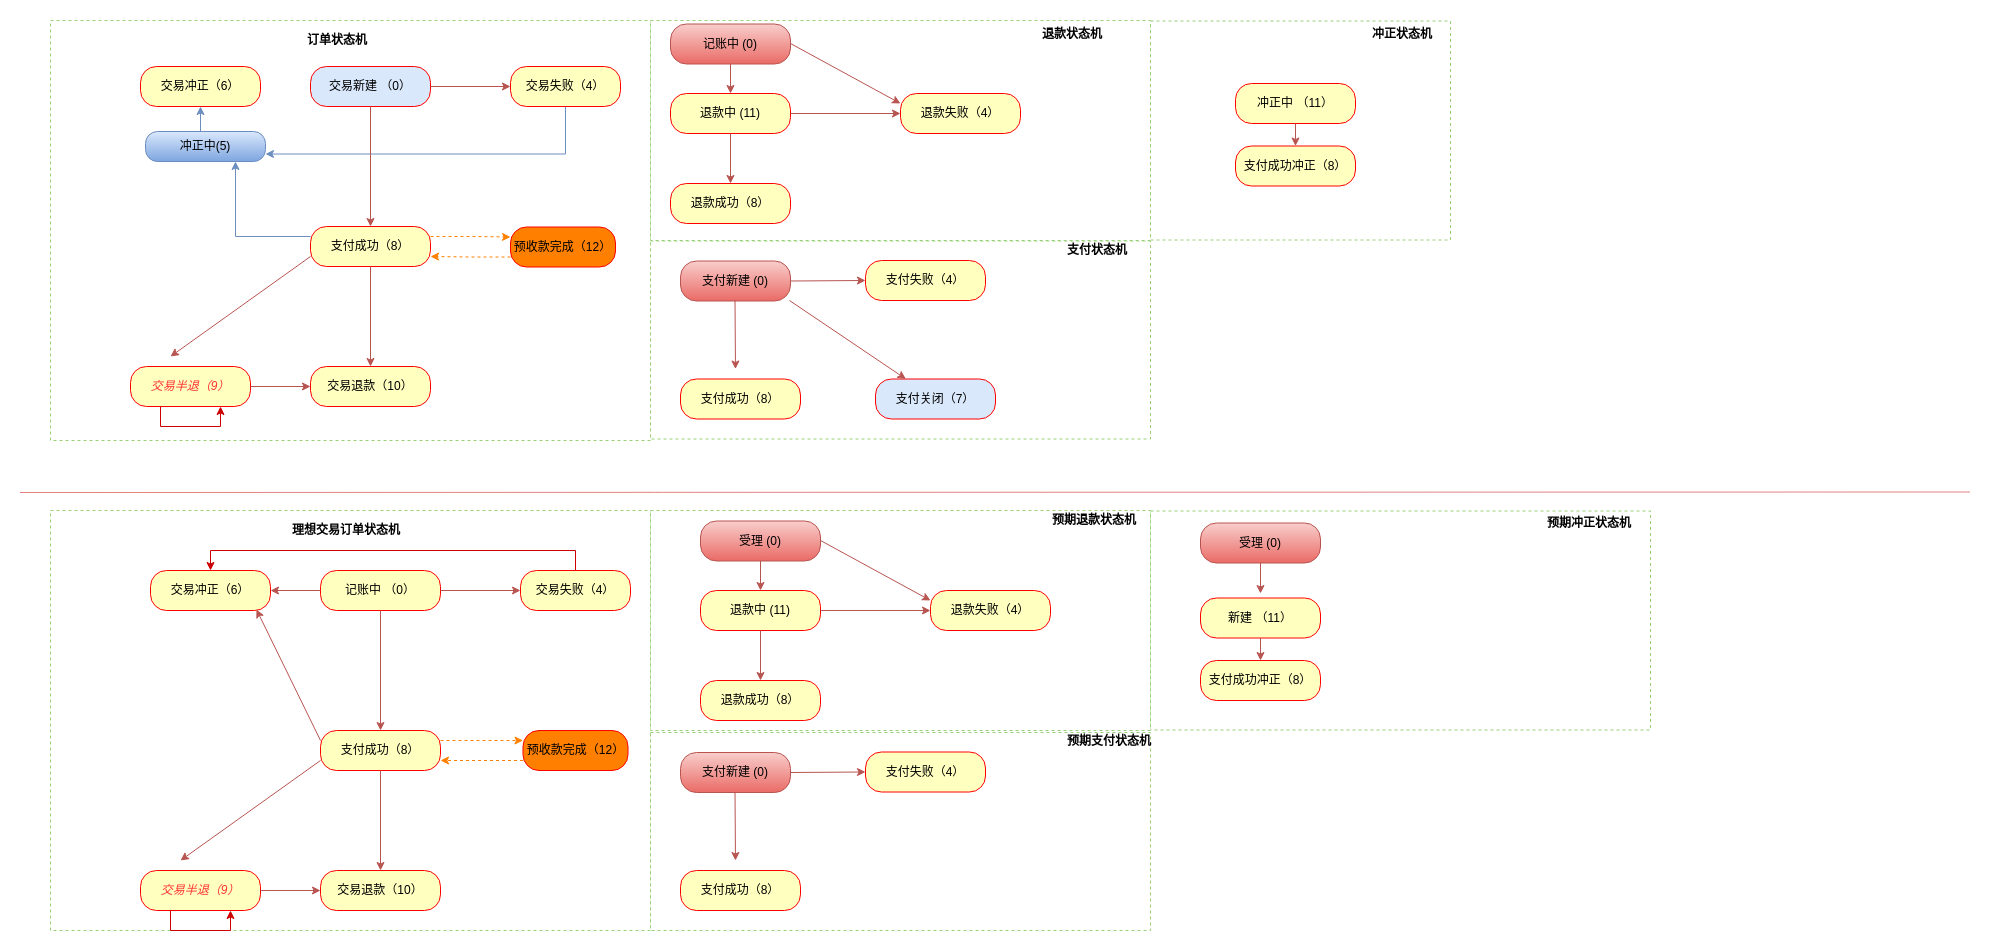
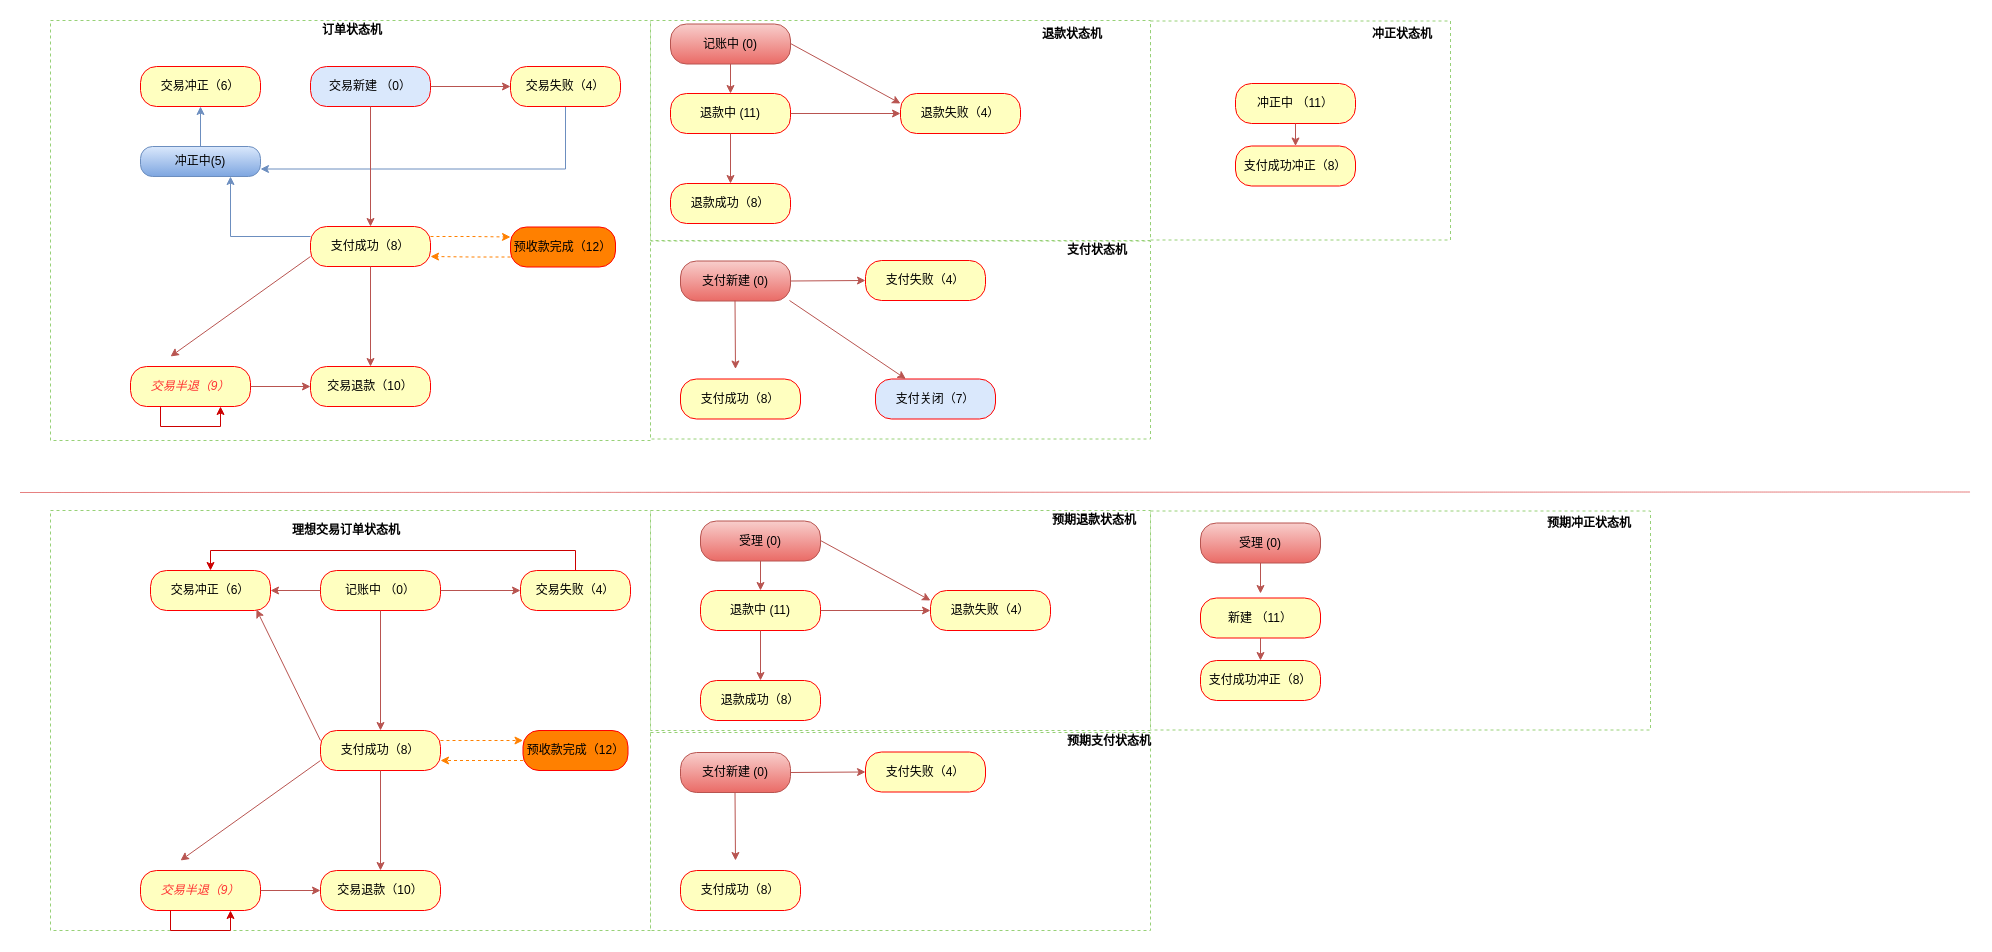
node "订单状态机": moved (346, 41) -> (361, 31)
node "冲正中(5)": moved (206, 147) -> (201, 162)
